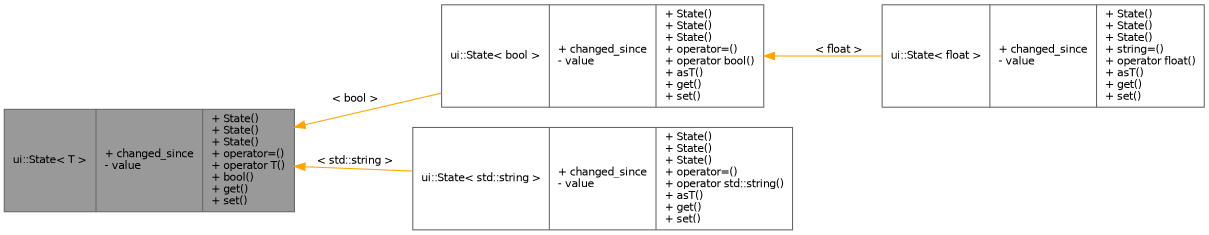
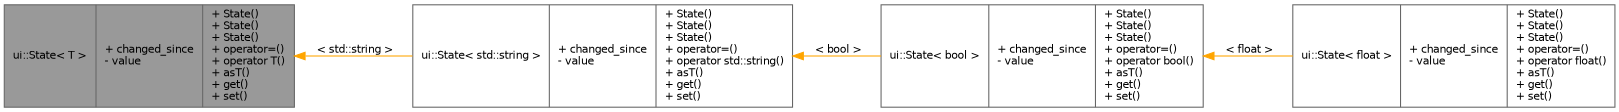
node "ui::State< float >": text "+ string=()" -> "+ operator=()"
edge "ui::State< bool >" -> "ui::State< T >": now "ui::State< bool >" -> "ui::State< std::string >"
node "ui::State< T >": text "+ bool()" -> "+ asT()"
